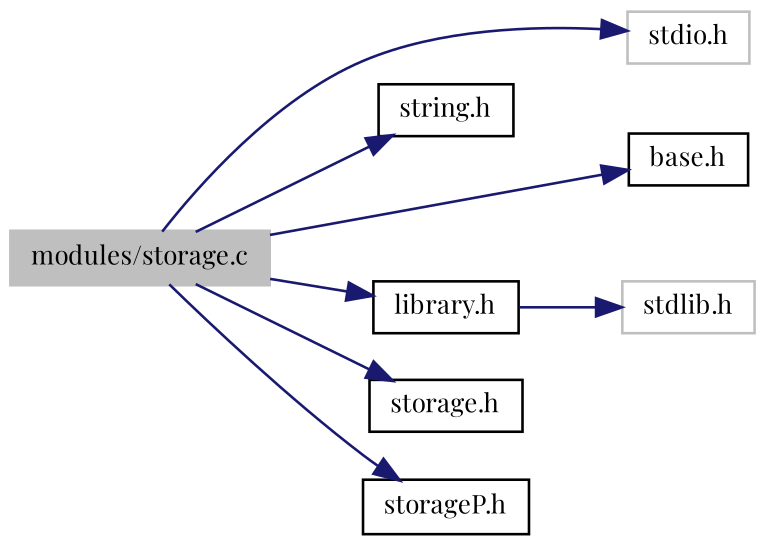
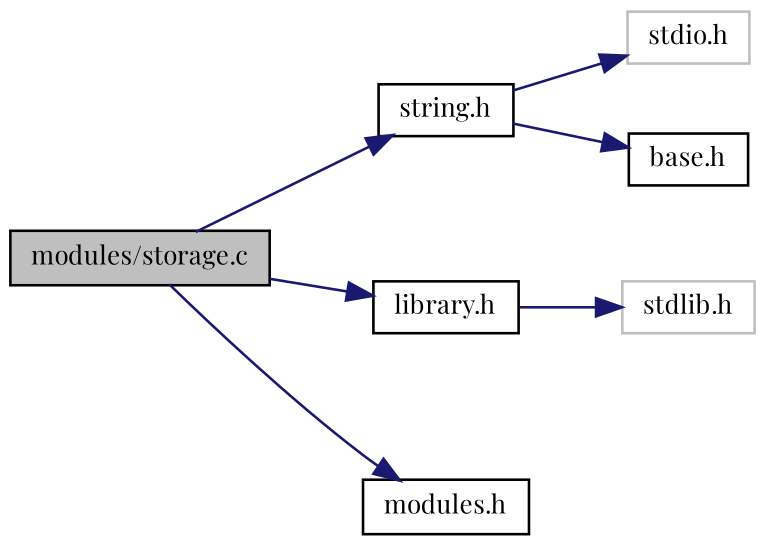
edge "modules/storage.c" -> "stdio.h": now "string.h" -> "stdio.h"
edge "modules/storage.c" -> "base.h": now "string.h" -> "base.h"
node "modules/storage.c": color grey75 -> black
node "storage.h": removed
node "storageP.h": label "storageP.h" -> "modules.h"
